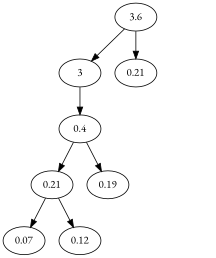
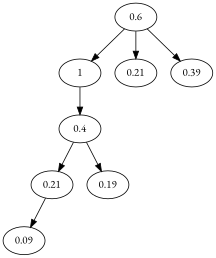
node "3.6": label "3.6" -> "0.6"
node "3": label "3" -> "1"
node "0.39": added
node "0.07": label "0.07" -> "0.09"
node "0.12": removed
